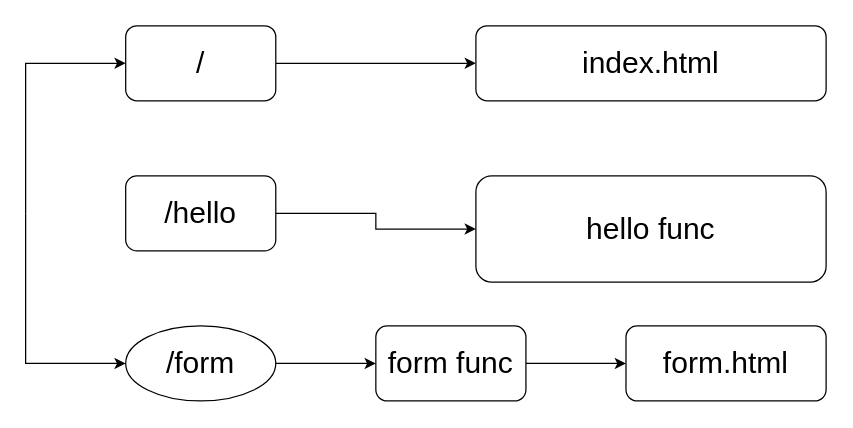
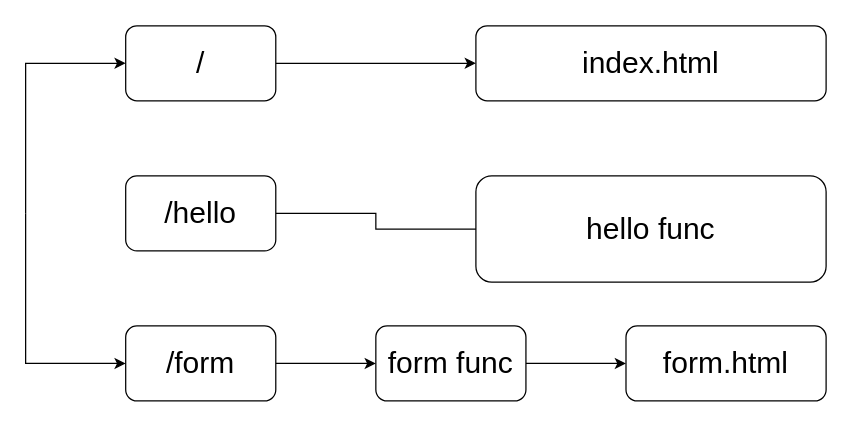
edge "/hello" -> "hello func": arrowhead classic -> none
node "/form": shape ellipse -> rounded rectangle
